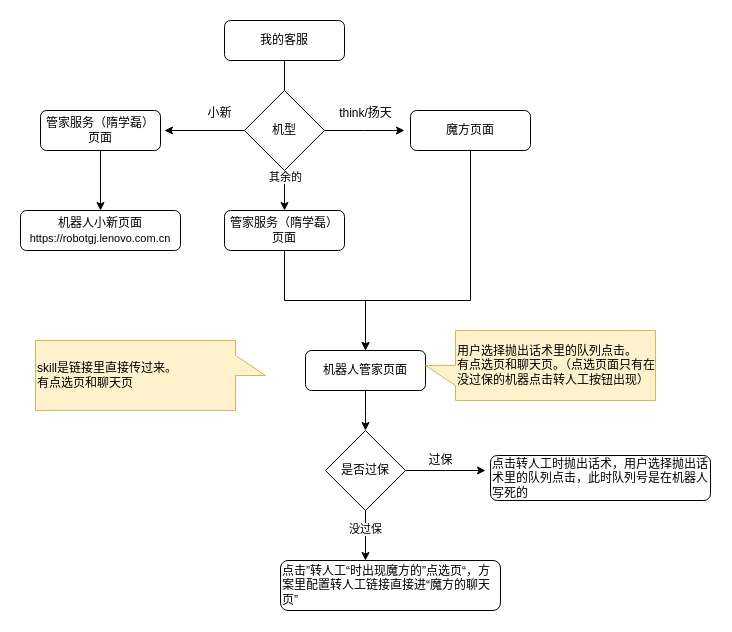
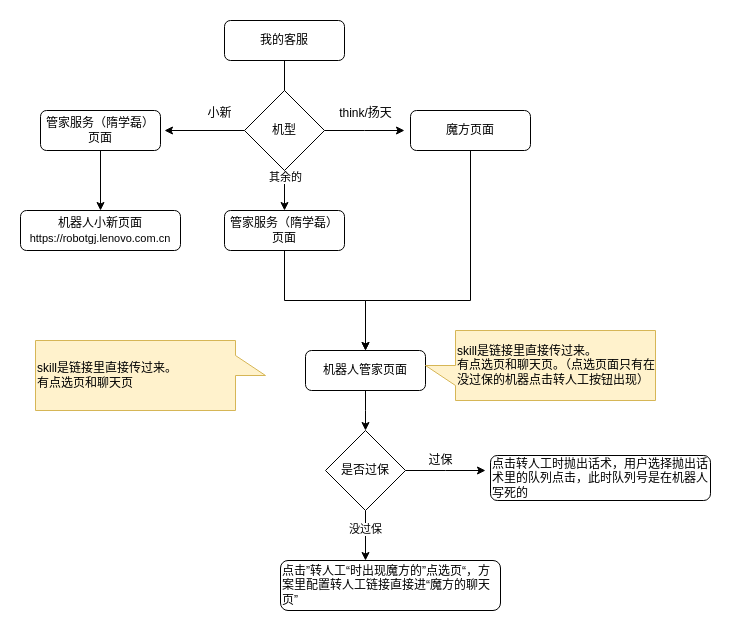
node "用户选择抛出话术里的队列点击。 有点选页和聊天页。（点选页面只有在没过保的机器点击转人工按钮出现）": label "用户选择抛出话术里的队列点击。 有点选页和聊天页。（点选页面只有在没过保的机器点击转人工按钮出现）" -> "skill是链接里直接传过来。 有点选页和聊天页。（点选页面只有在没过保的机器点击转人工按钮出现）"
